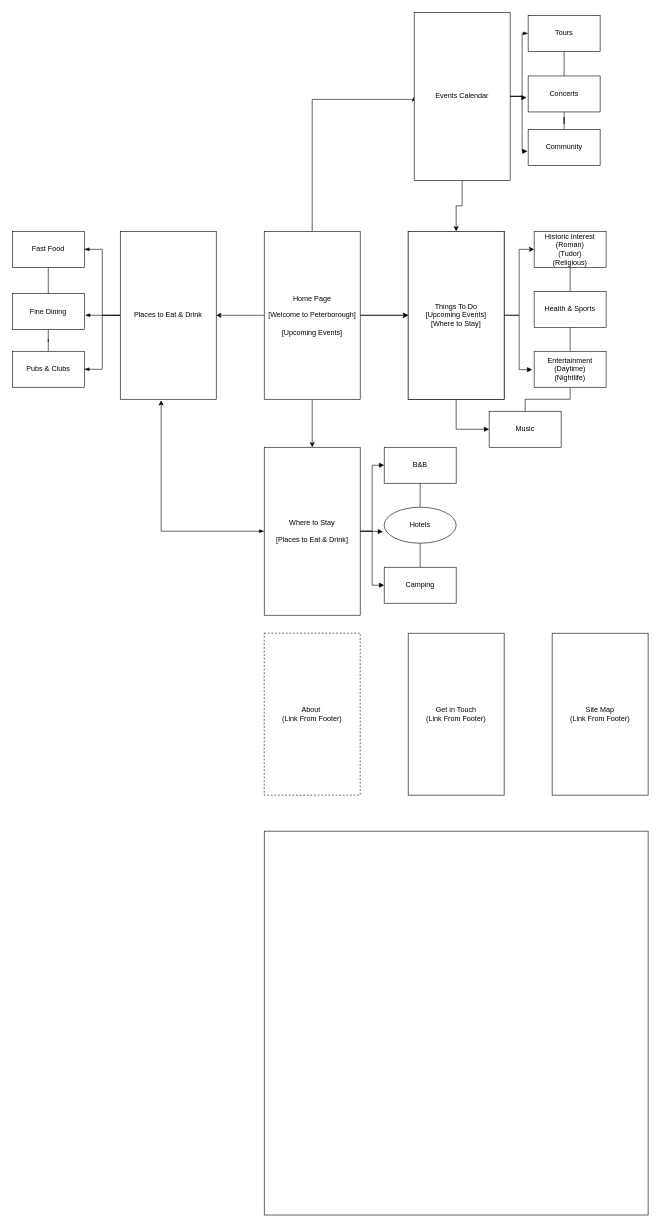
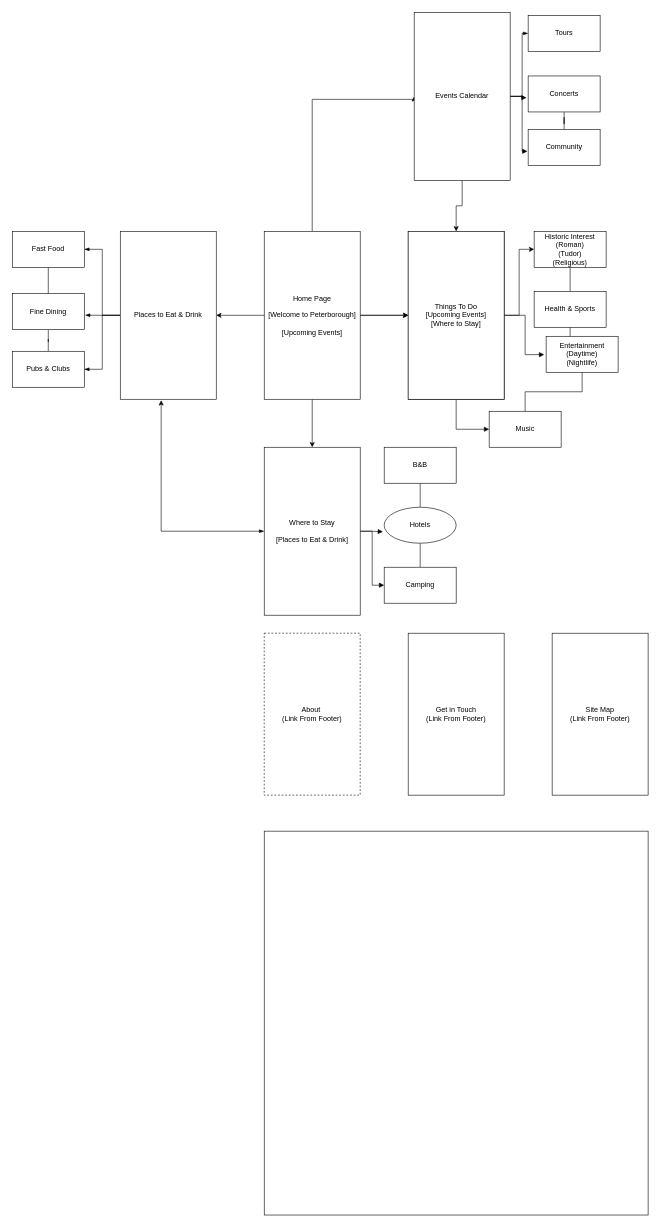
edge "Tours" -- "Concerts": removed
node "Entertainment (Daytime) (Nightlife)": moved (570, 369) -> (582, 354)
edge "Where to Stay [Places to Eat & Drink]" -> "B&B": removed
